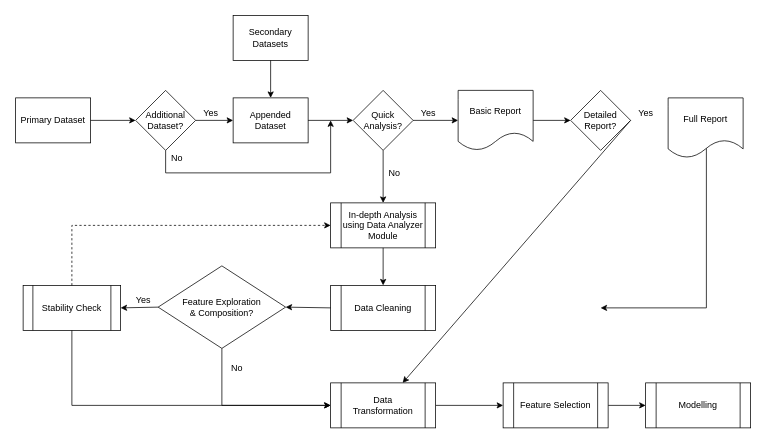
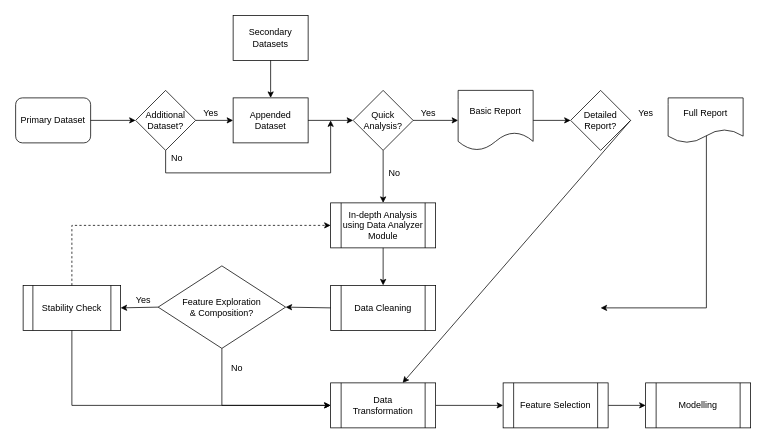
node "Primary Dataset": shape rectangle -> rounded rectangle
node "Full Report": size 75x60 -> 75x45
